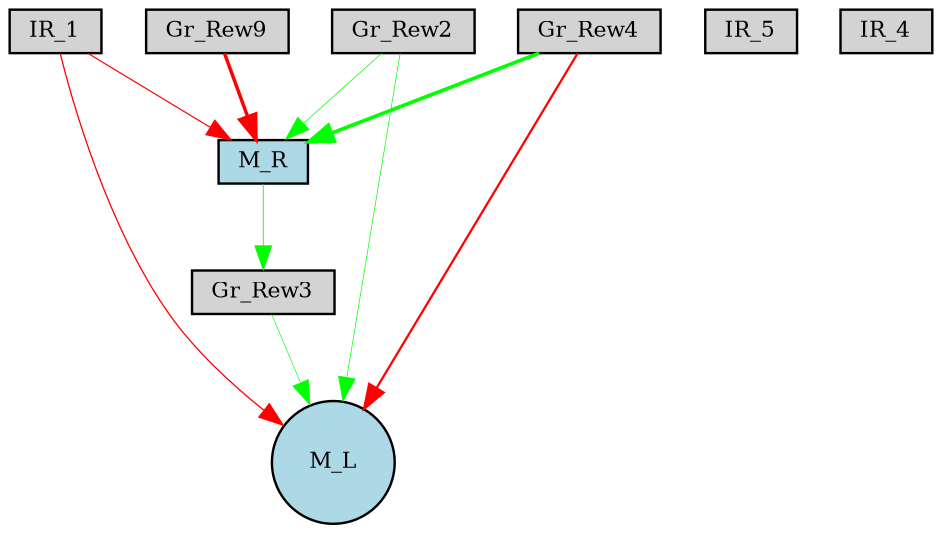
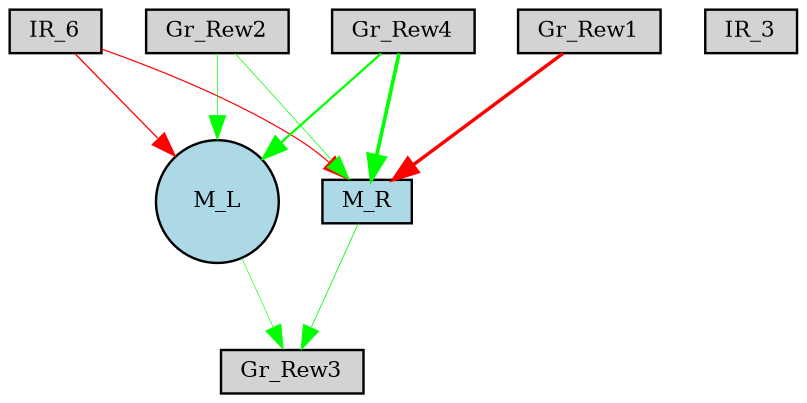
node "IR_1": label "IR_1" -> "IR_6"
node "Gr_Rew9": label "Gr_Rew9" -> "Gr_Rew1"
node "IR_5": label "IR_5" -> "IR_3"
node "IR_4": removed
edge "Gr_Rew4" -> "M_L": color red -> green
edge "Gr_Rew3" -> "M_L": reversed
